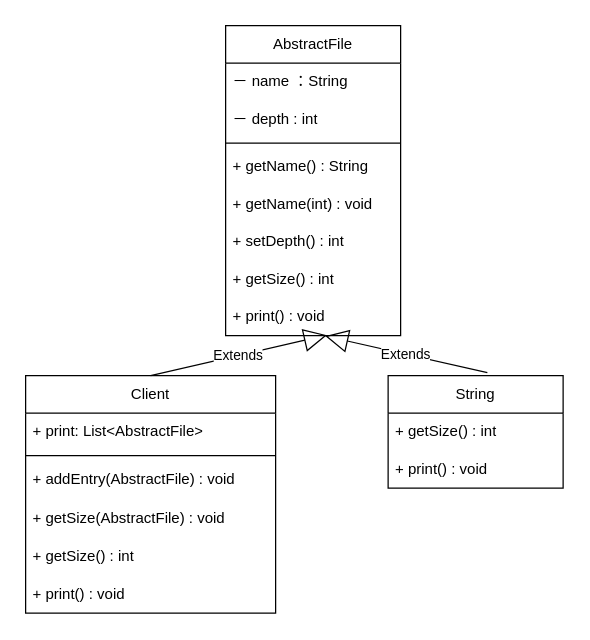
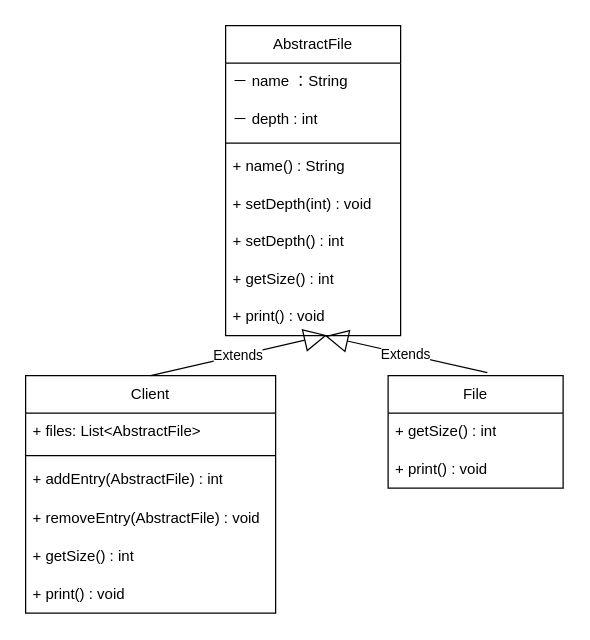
node "+ getName() : String": label "+ getName() : String" -> "+ name() : String"
node "+ getName(int) : void": label "+ getName(int) : void" -> "+ setDepth(int) : void"
node "String": label "String" -> "File"
node "+ print: List<AbstractFile>": label "+ print: List<AbstractFile>" -> "+ files: List<AbstractFile>"
node "+ addEntry(AbstractFile) : void": label "+ addEntry(AbstractFile) : void" -> "+ addEntry(AbstractFile) : int"
node "+ getSize(AbstractFile) : void": label "+ getSize(AbstractFile) : void" -> "+ removeEntry(AbstractFile) : void"
